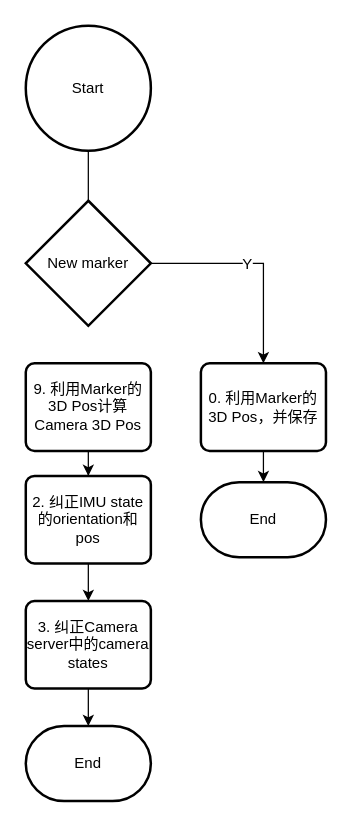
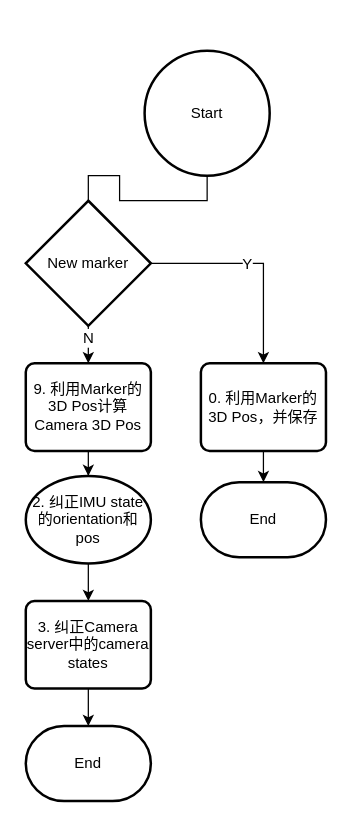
node "Start": moved (88, 88) -> (207, 113)
edge "New marker" -> "9. 利用Marker的3D Pos计算Camera 3D Pos": added, label "N"
node "2. 纠正IMU state的orientation和pos": shape rounded rectangle -> ellipse
